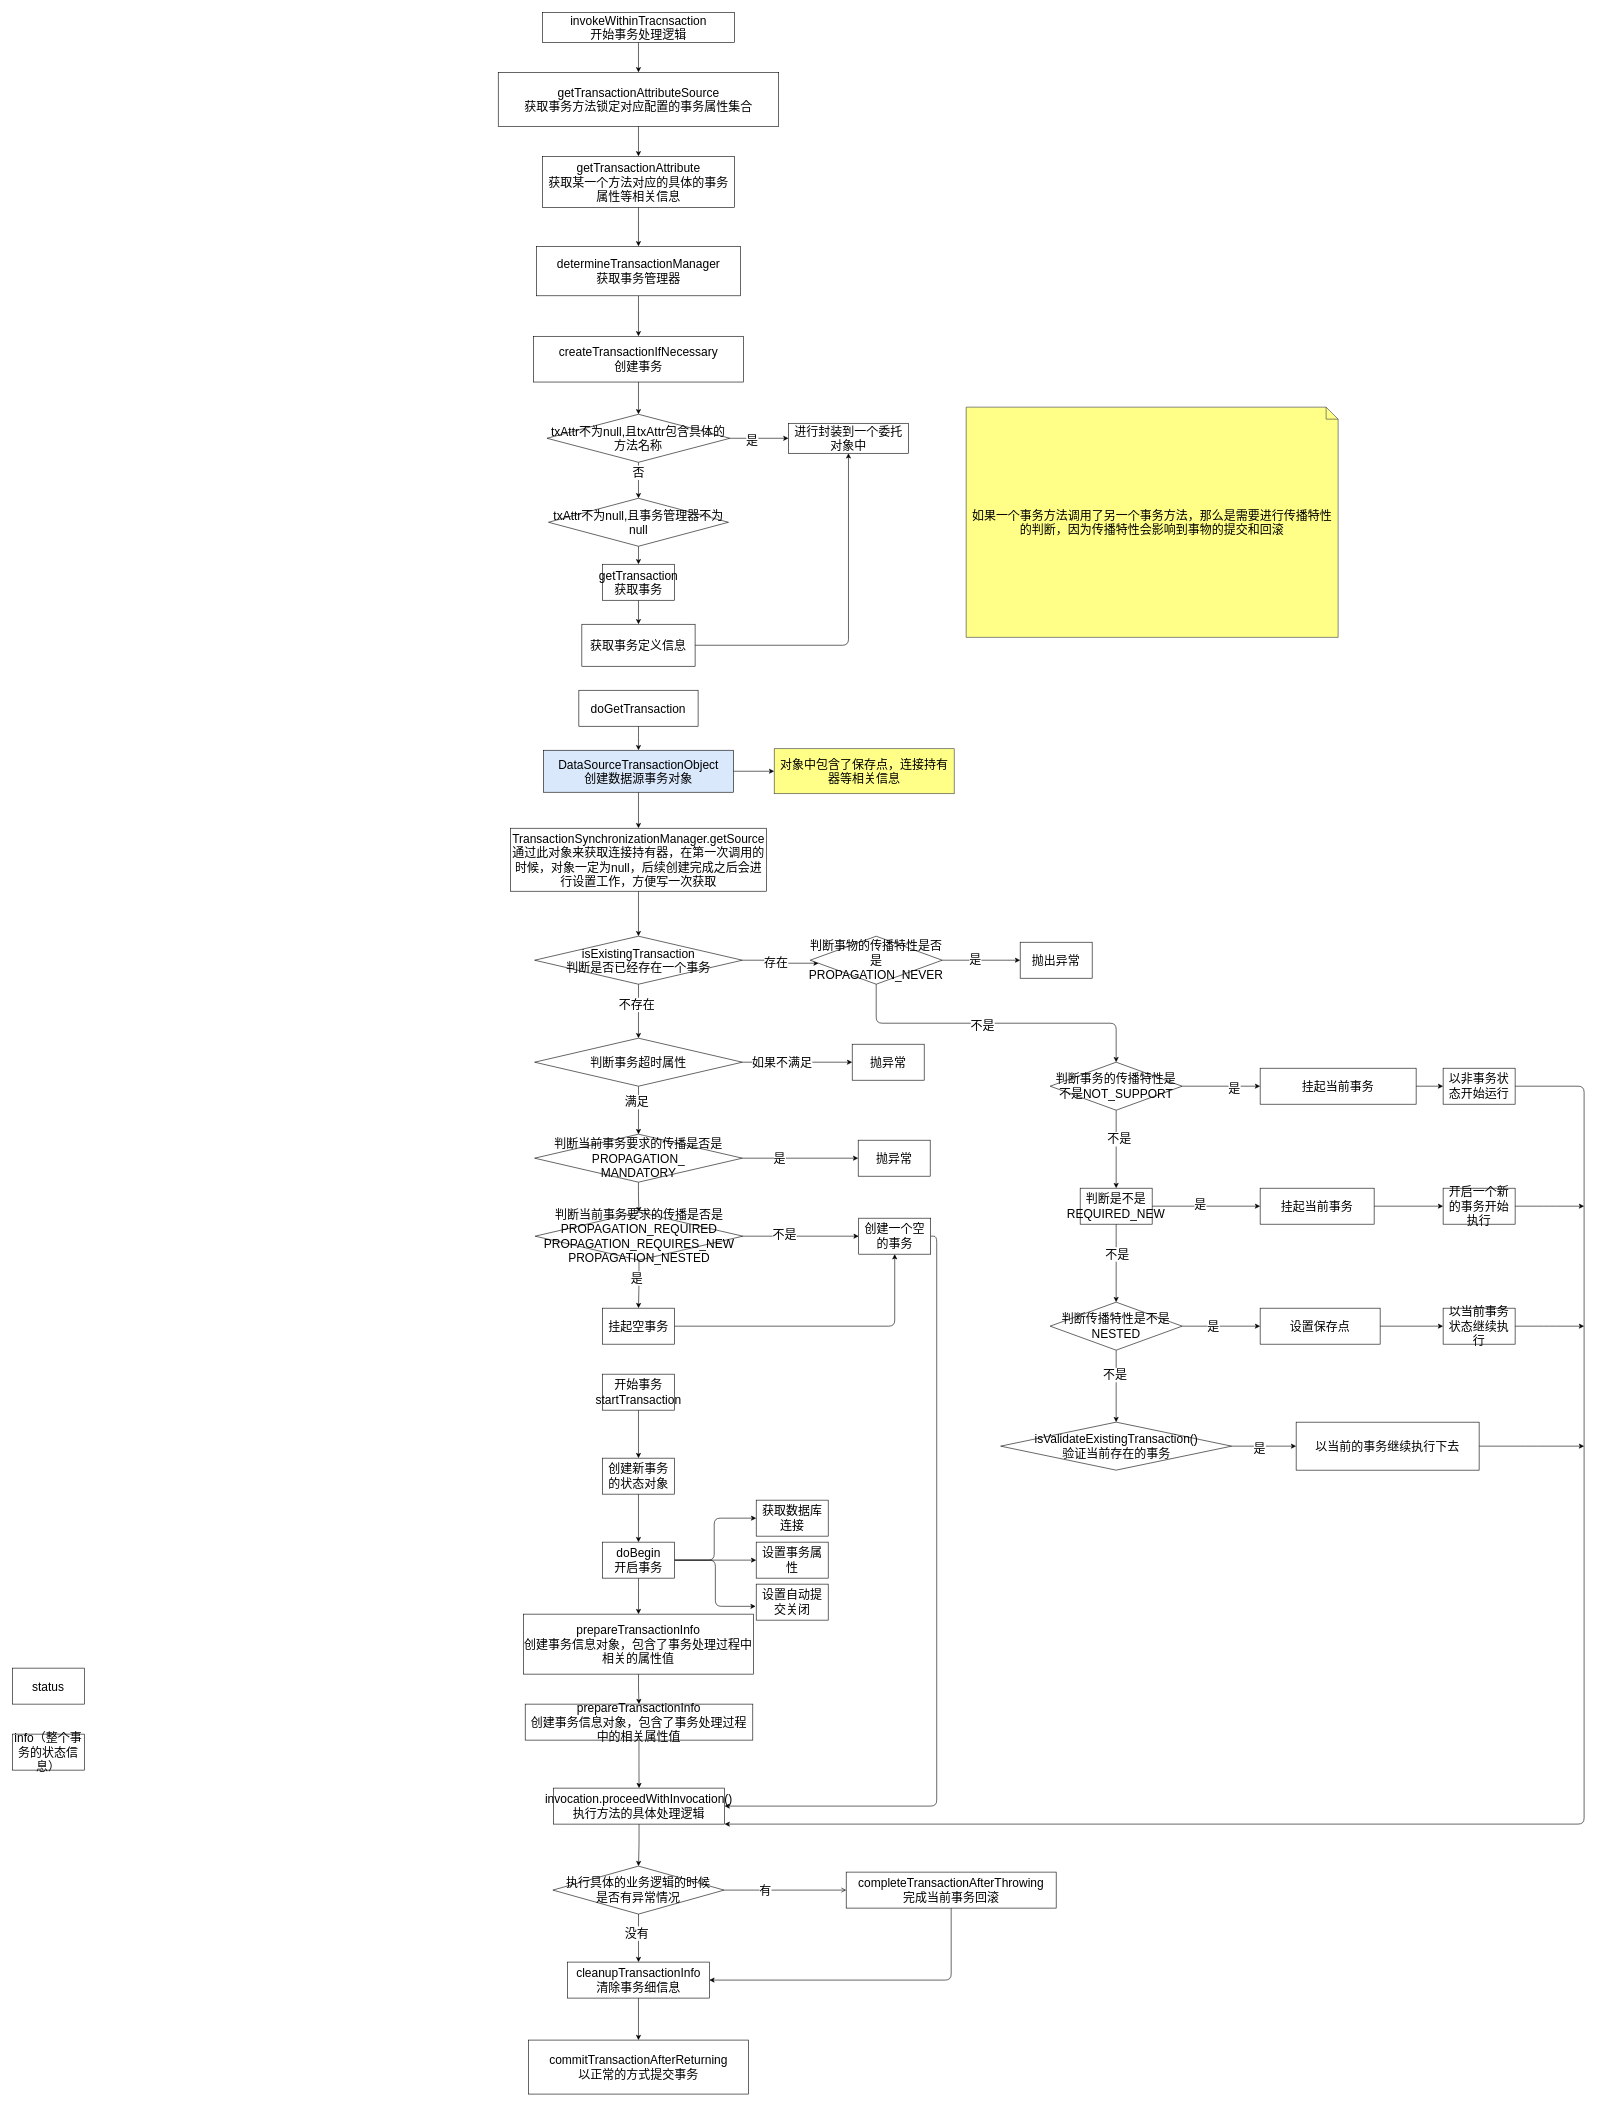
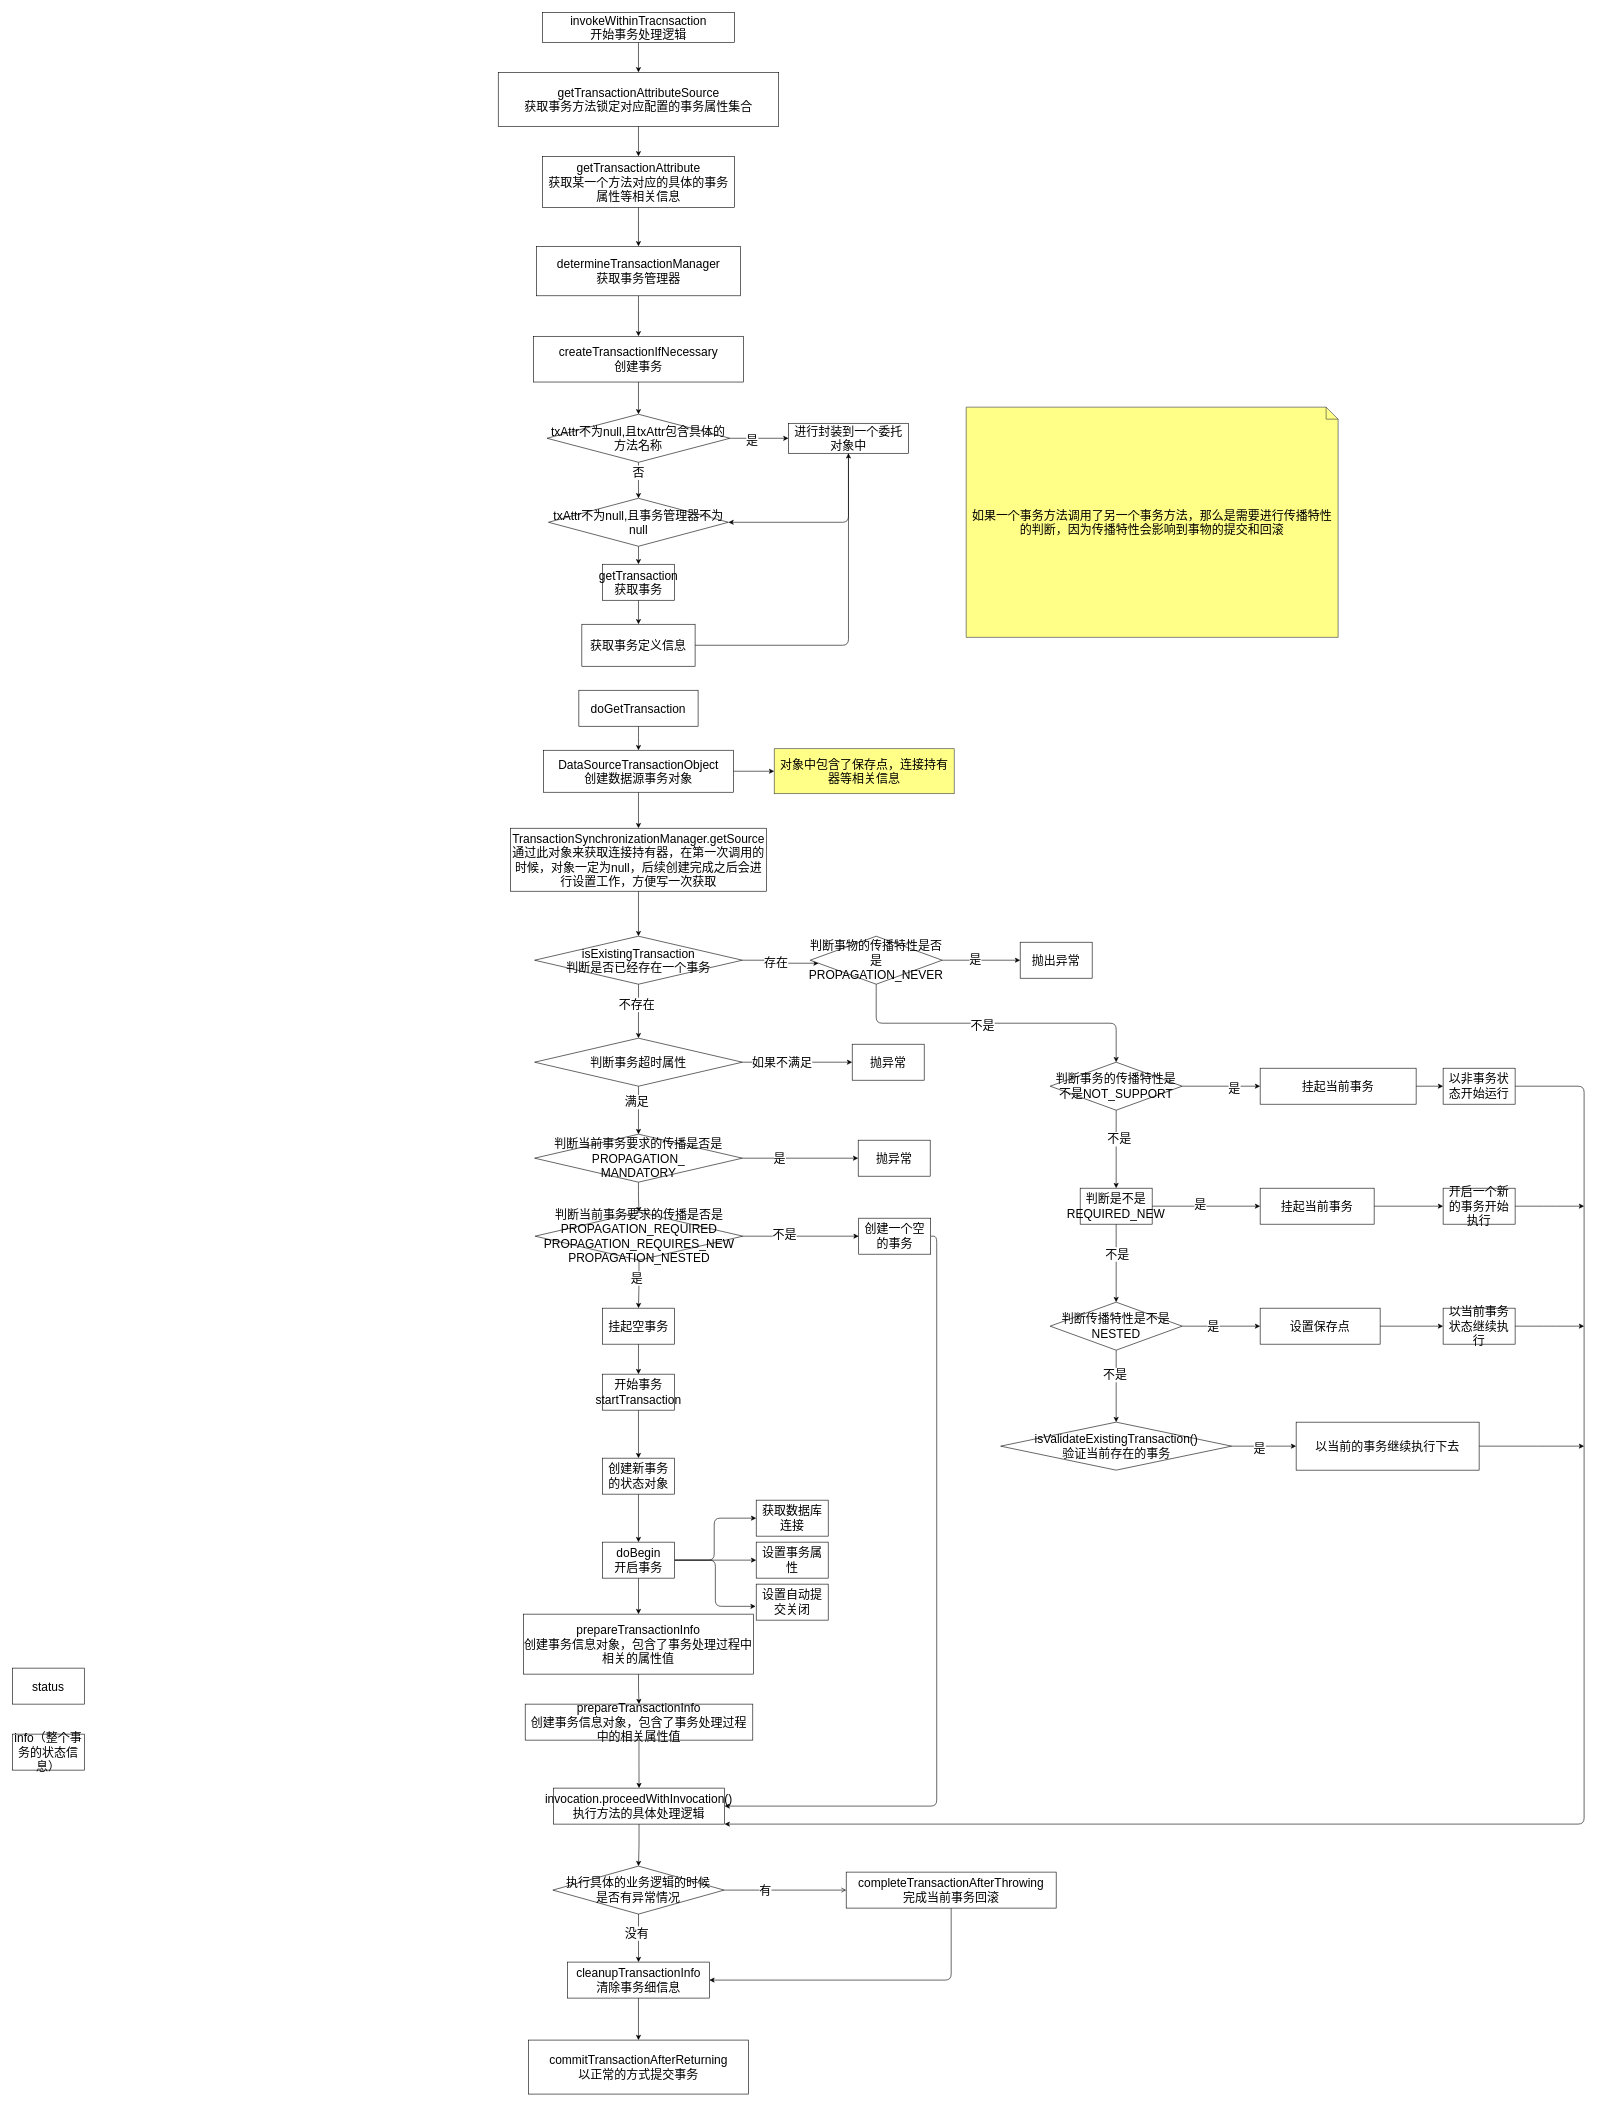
edge "进行封装到一个委托对象中" -> "txAttr不为null,且事务管理器不为null": added
node "DataSourceTransactionObject 创建数据源事务对象": fillcolor #dae8fc -> #ffffff
edge "挂起空事务" -> "创建一个空的事务": now "挂起空事务" -> "开始事务 startTransaction"
